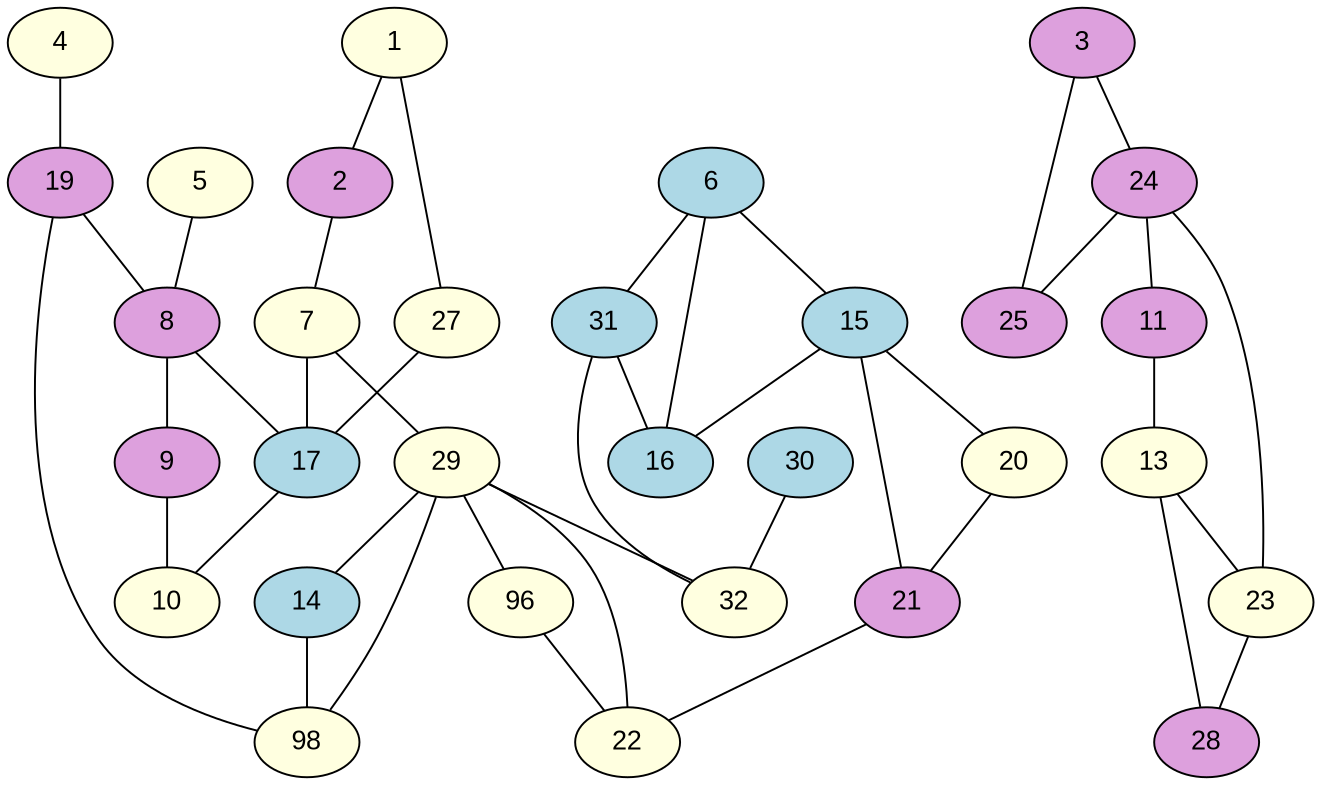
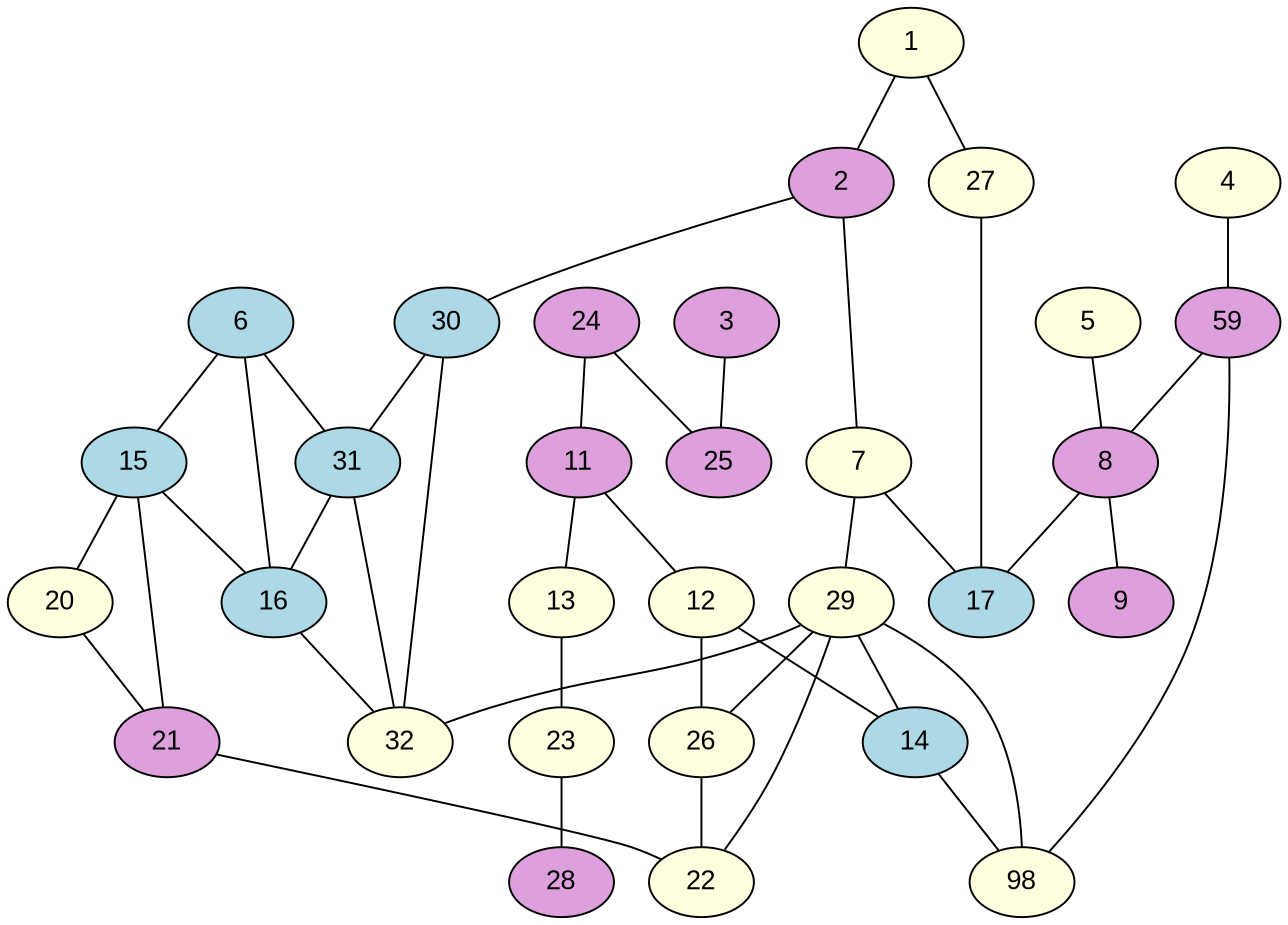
edge "3" -- "24": removed
node "19": label "19" -> "59"
edge "2" -- "30": added
edge "24" -- "23": removed
edge "30" -- "31": added
node "10": removed
node "96": label "96" -> "26"
node "12": added
edge "13" -- "28": removed
edge "16" -- "32": added
